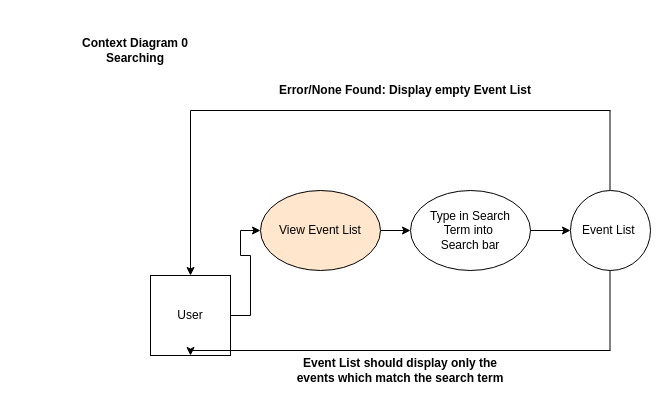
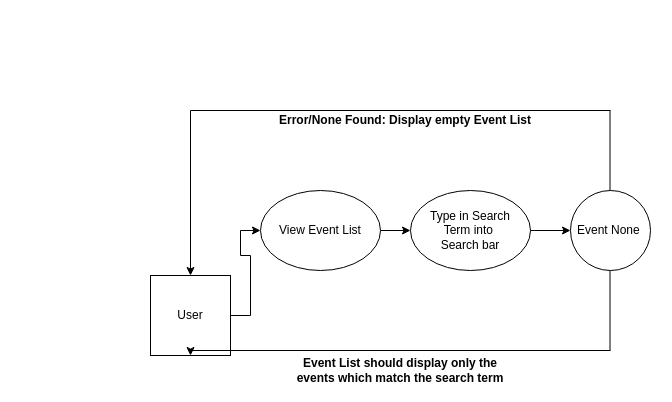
node "Context Diagram 0 Searching": removed
node "Error/None Found: Display empty Event List": moved (406, 91) -> (406, 121)
node "View Event List": fillcolor #ffe6cc -> #ffffff
node "Event List": label "Event List" -> "Event None"
